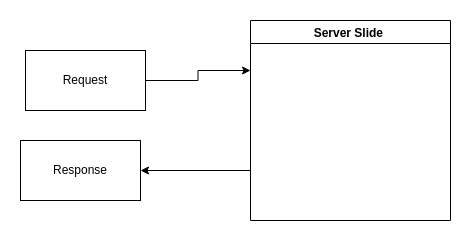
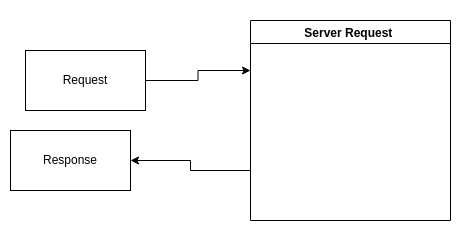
node "Server Slide": label "Server Slide" -> "Server Request"
node "Response": moved (81, 171) -> (71, 161)
